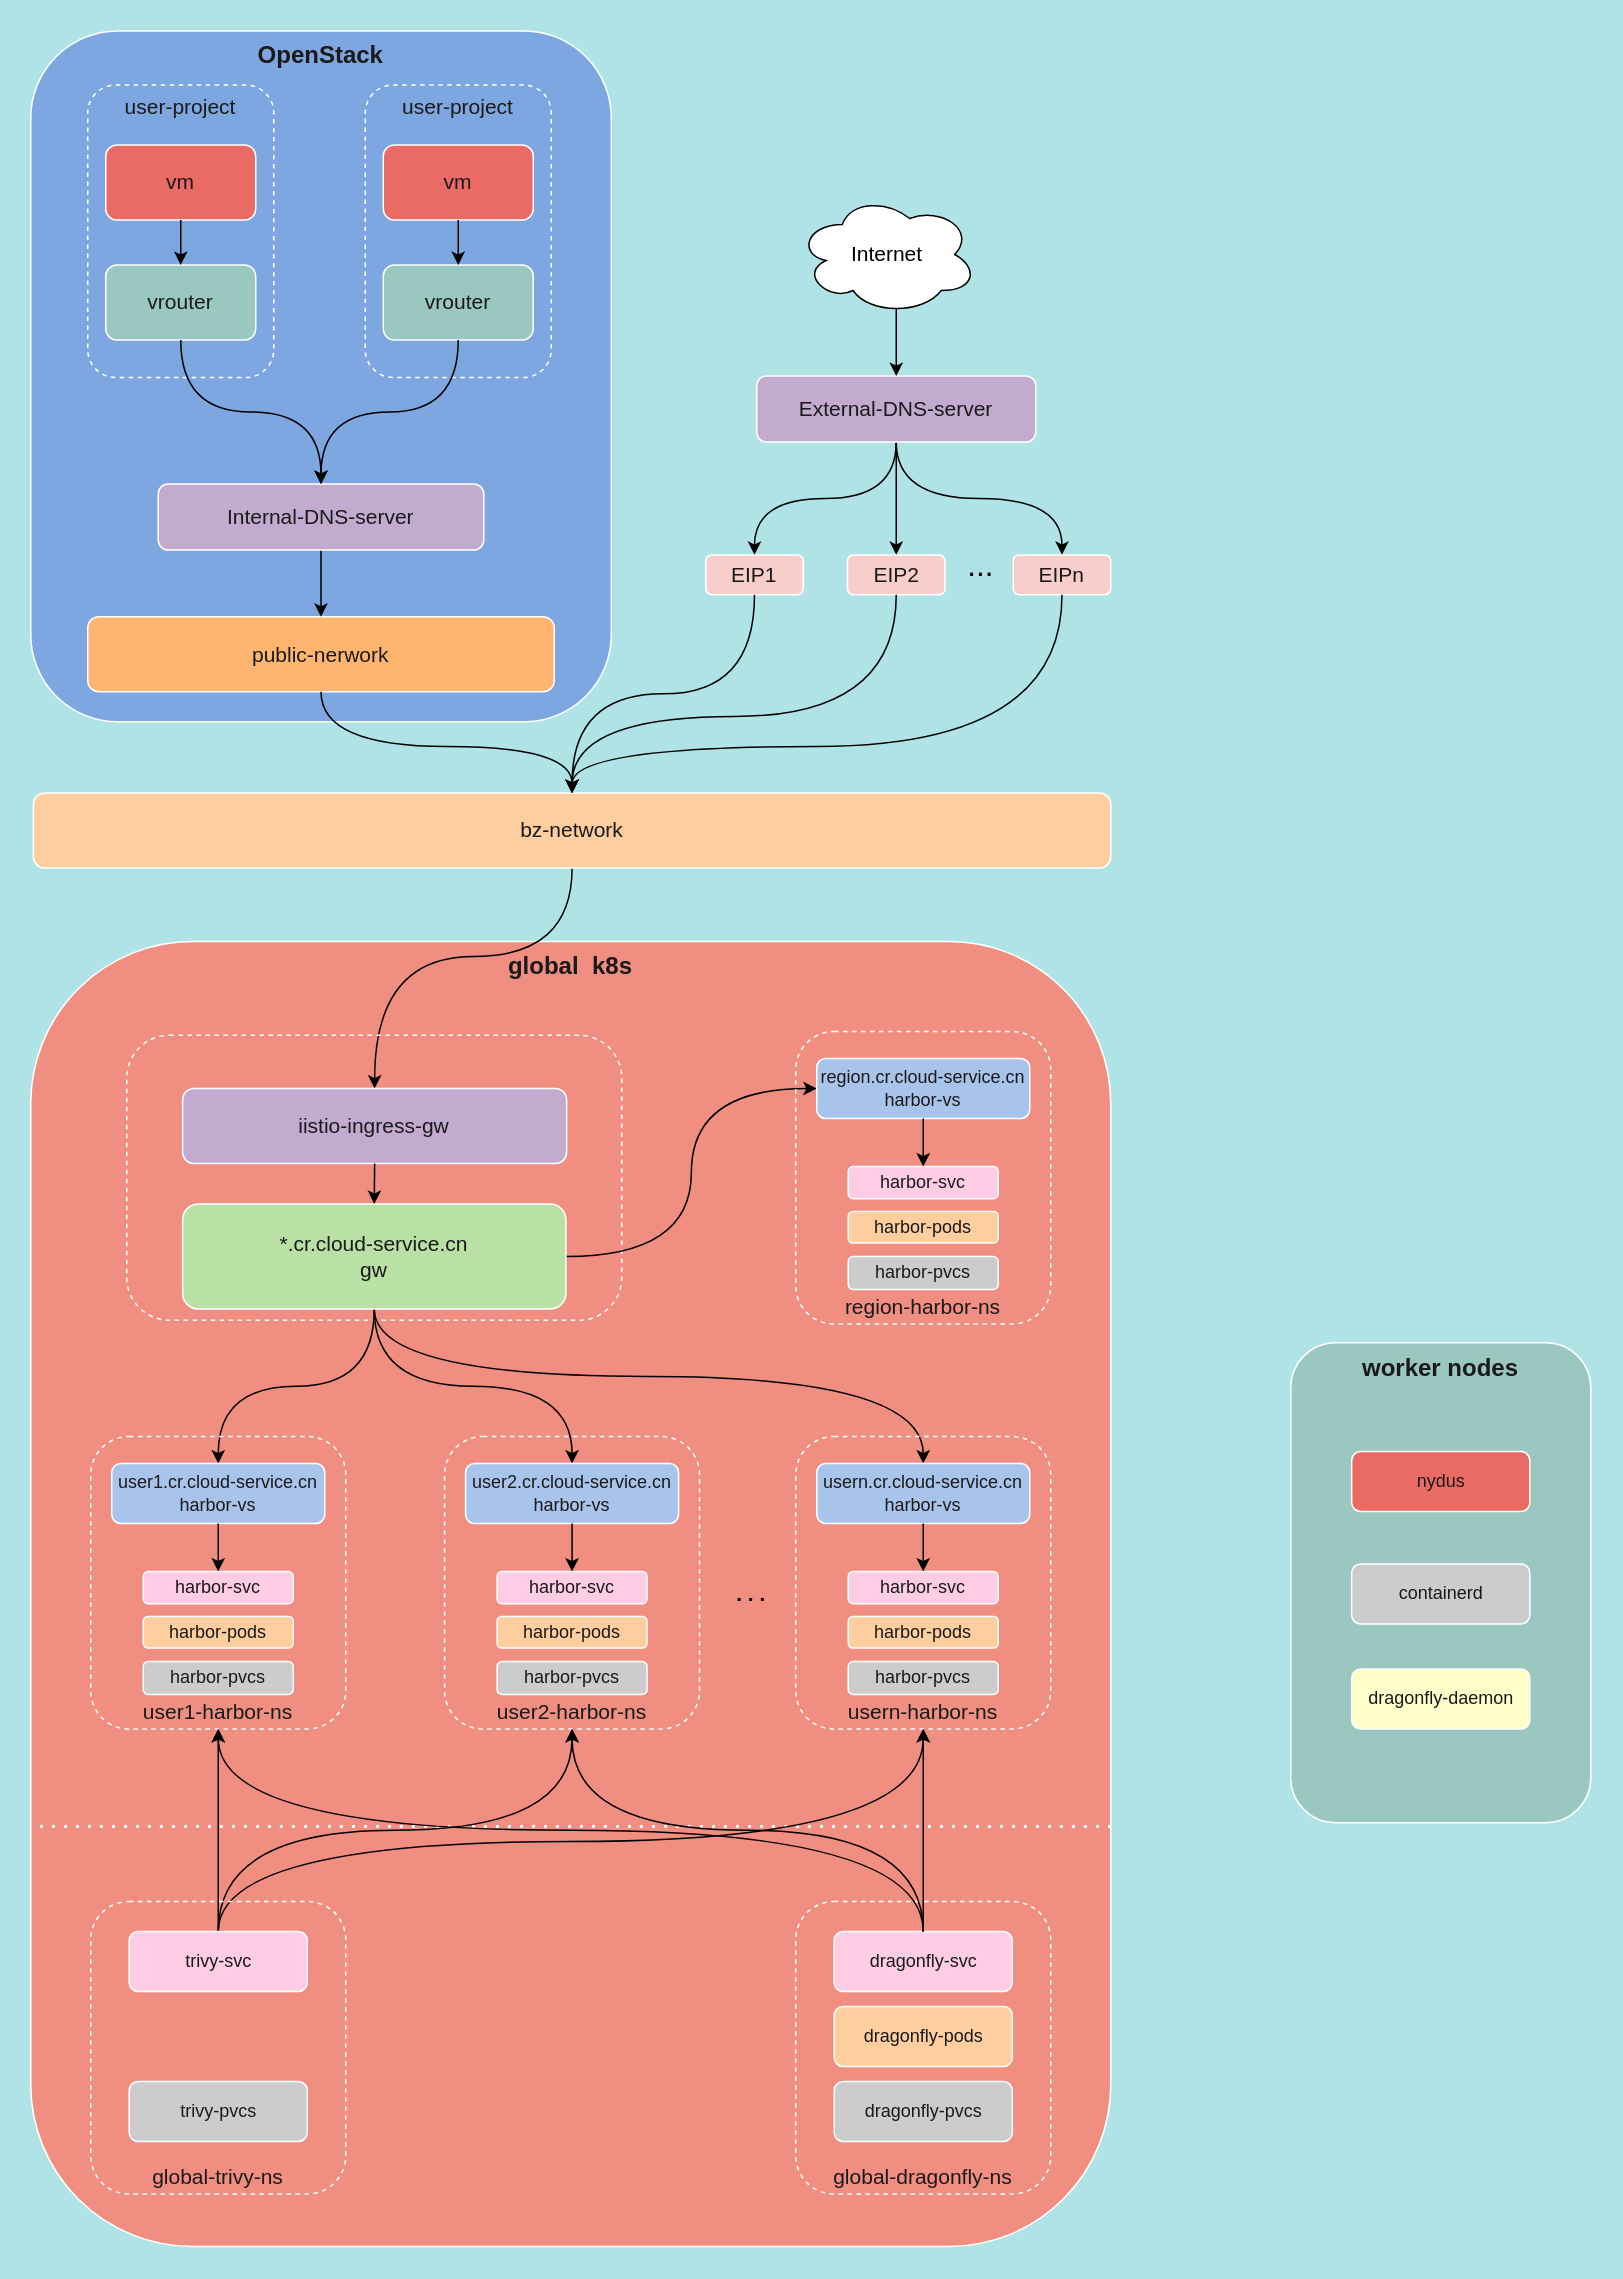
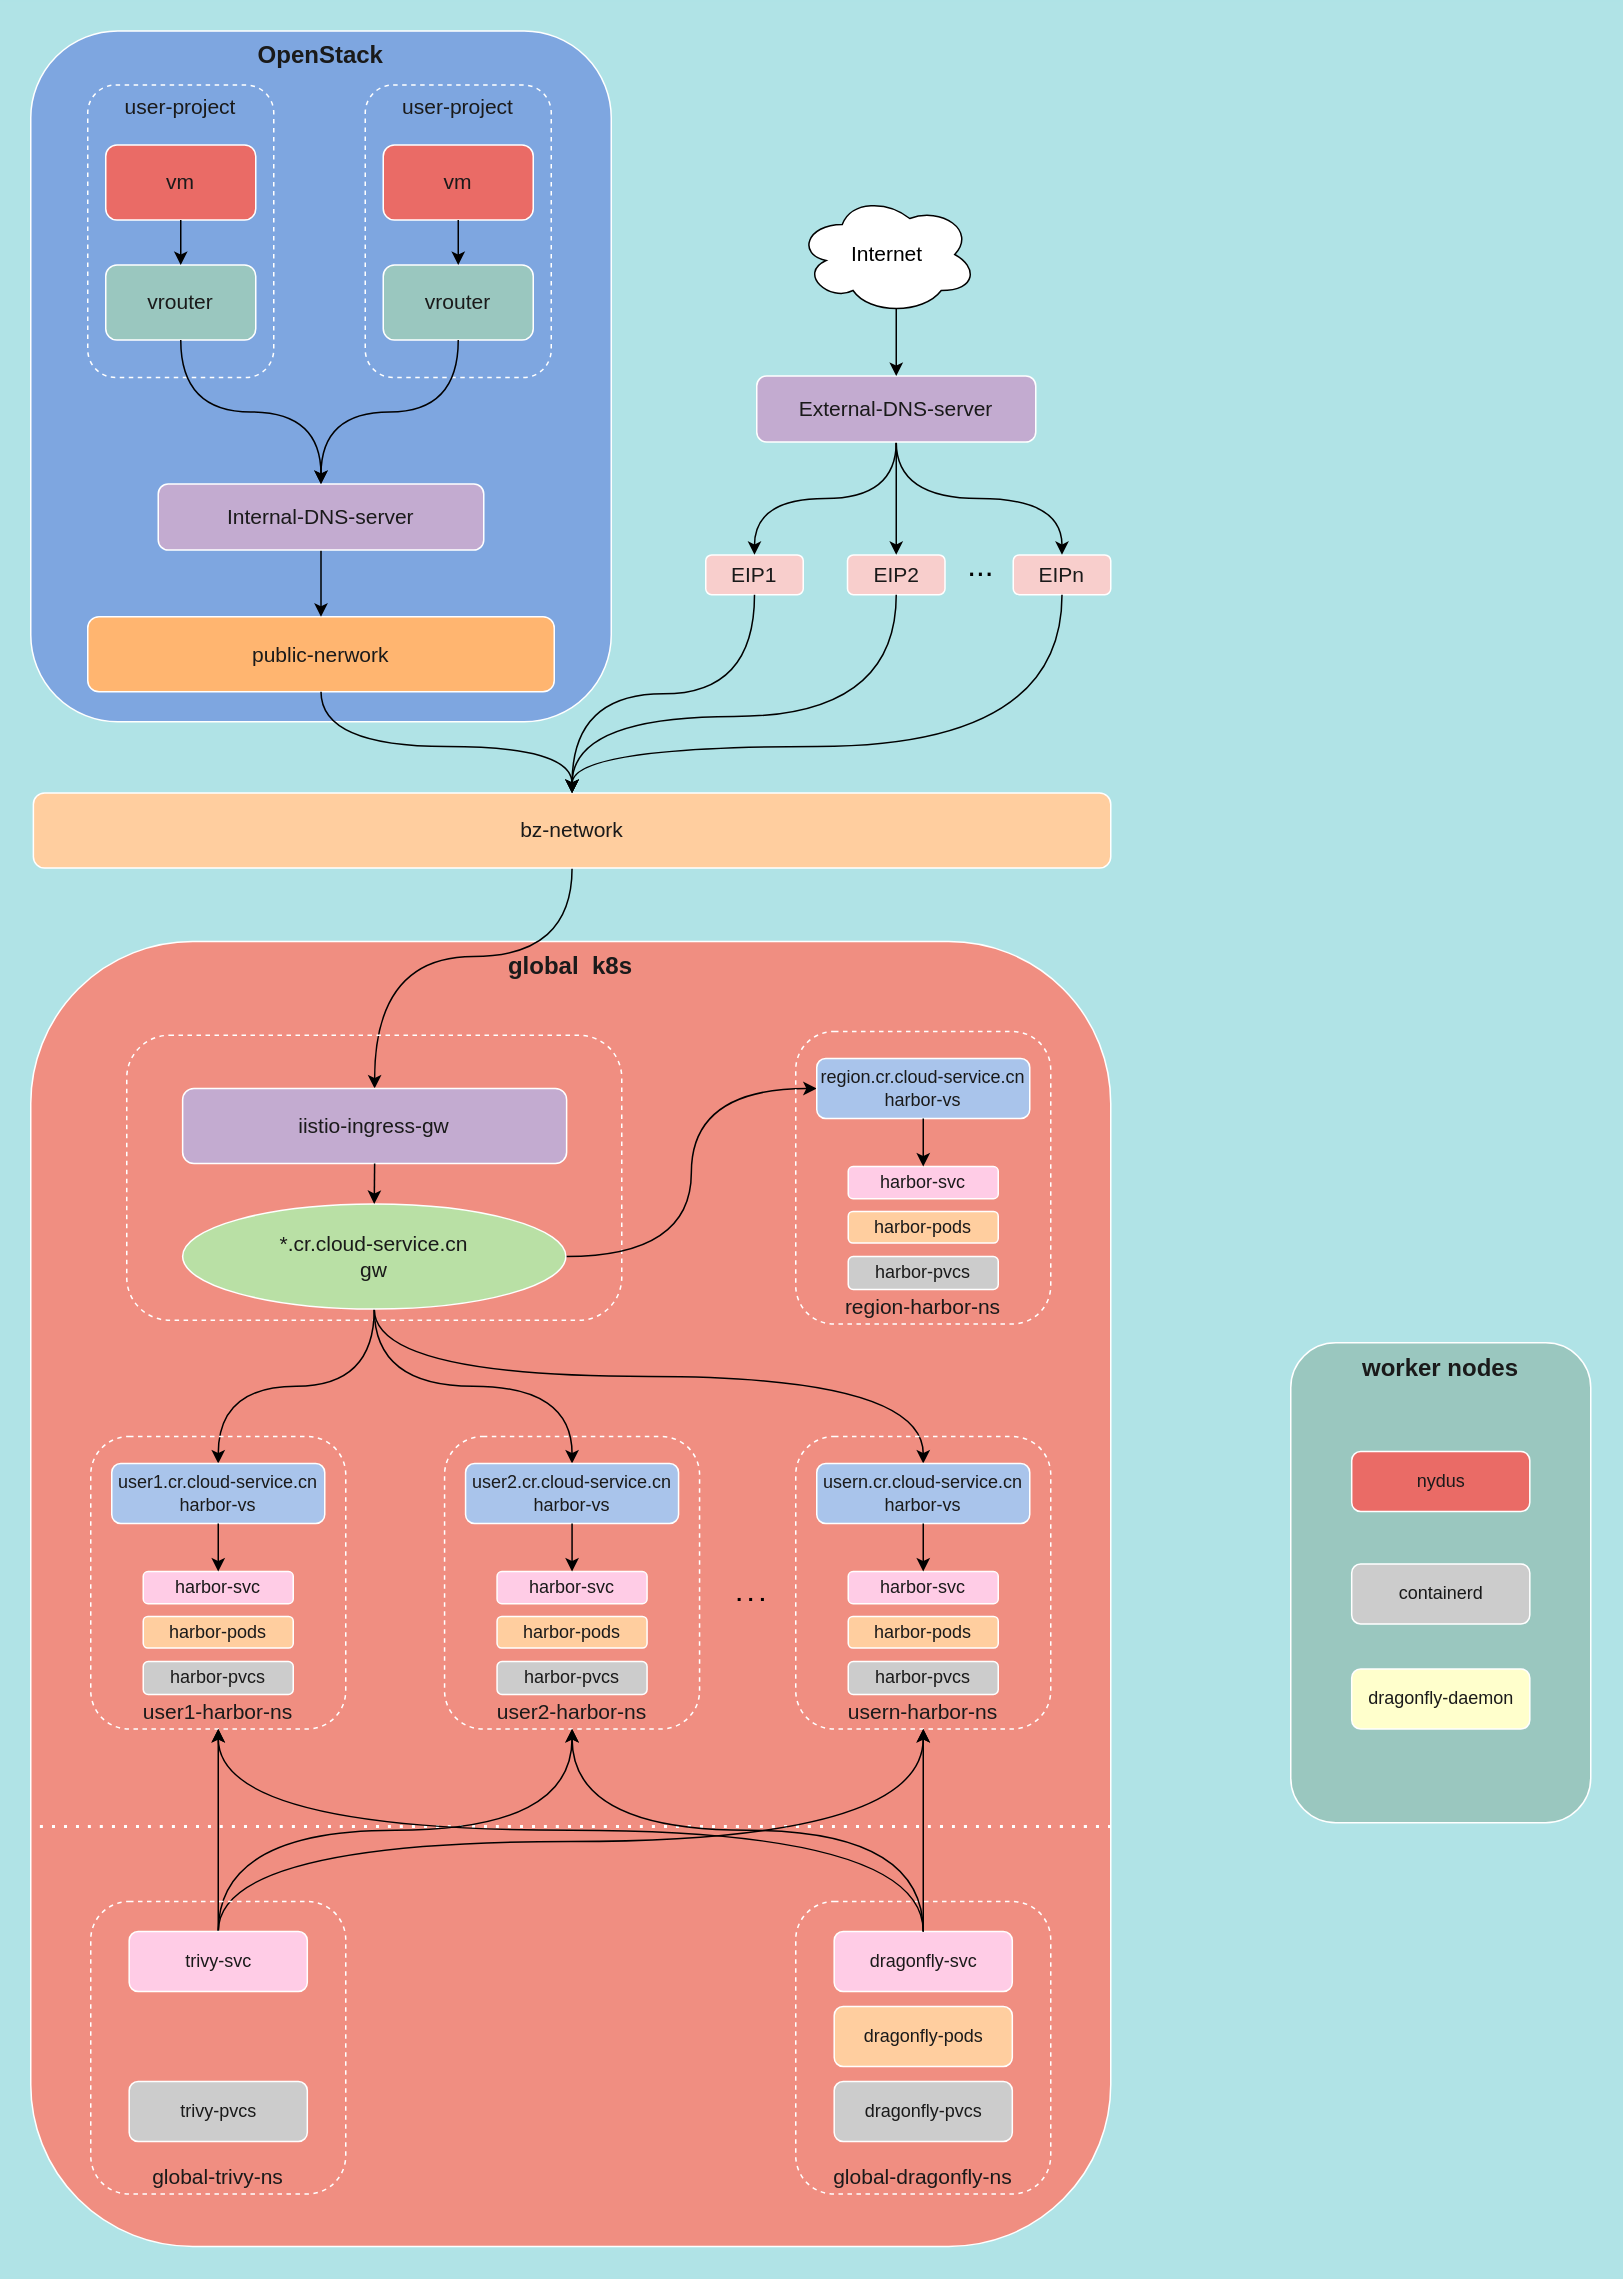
node "*.cr.cloud-service.cngw": shape rounded rectangle -> ellipse
